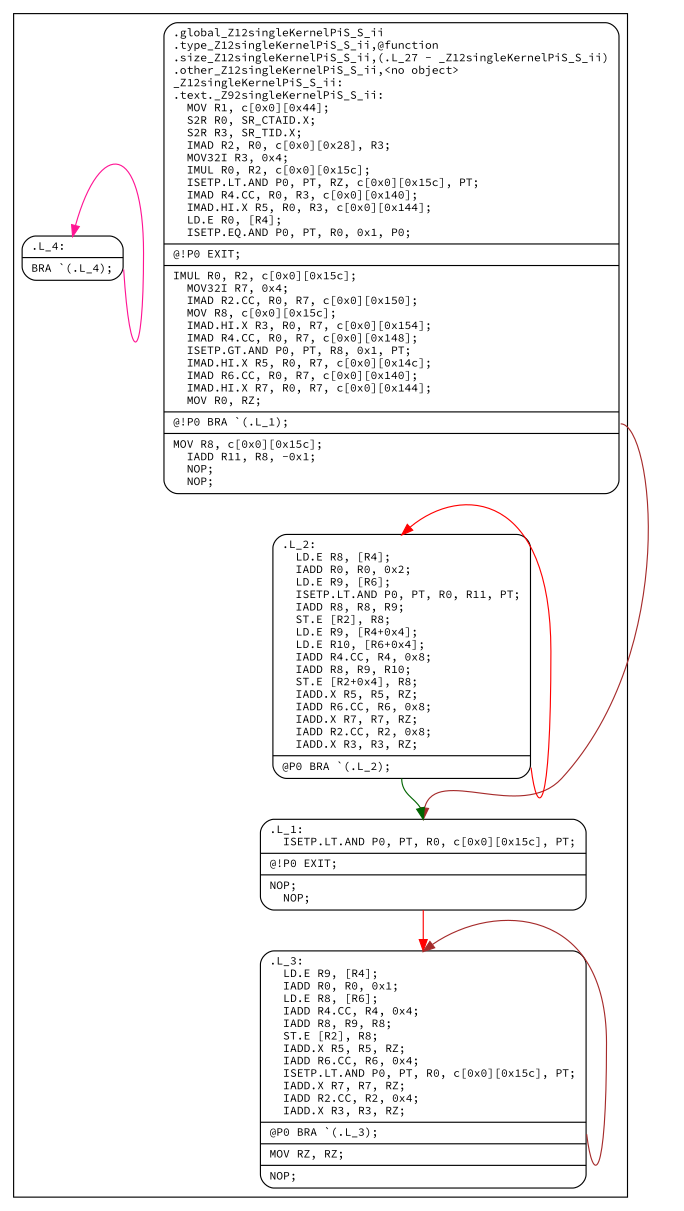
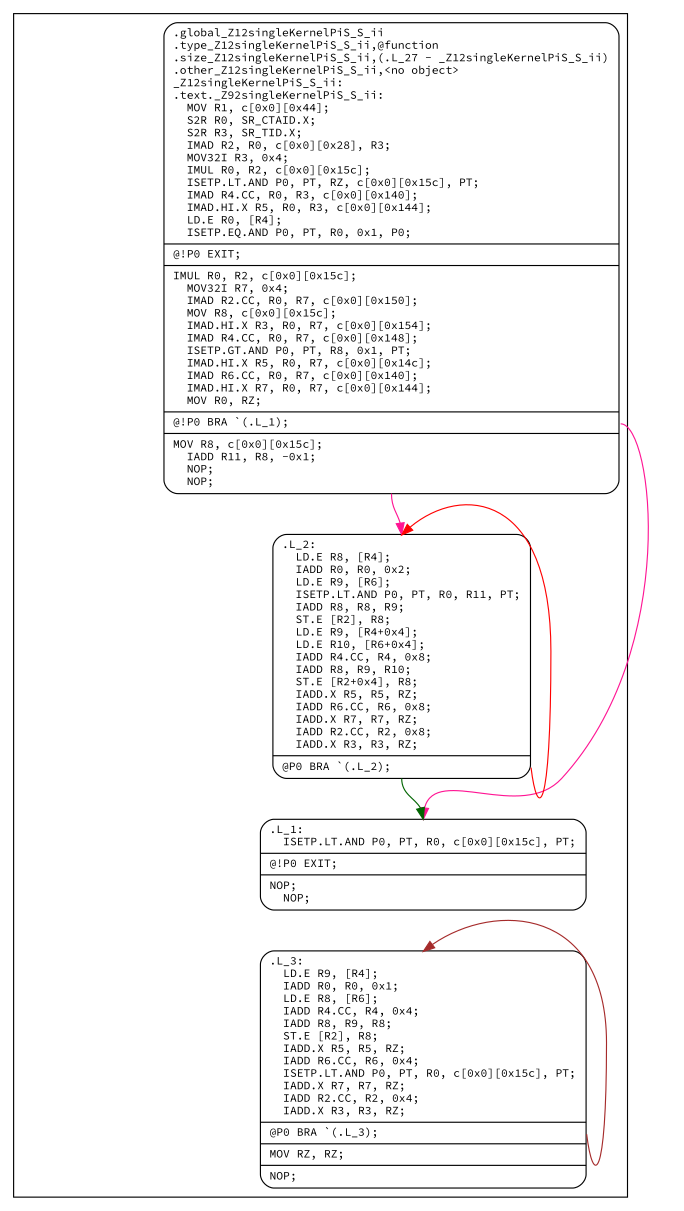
node ".L_4:": removed
edge ".global_Z12singleKernelPiS_S_ii" -> ".L_2:": added
edge ".global_Z12singleKernelPiS_S_ii" -> ".L_1:": color brown -> deeppink
edge ".L_1:" -> ".L_3:": removed
